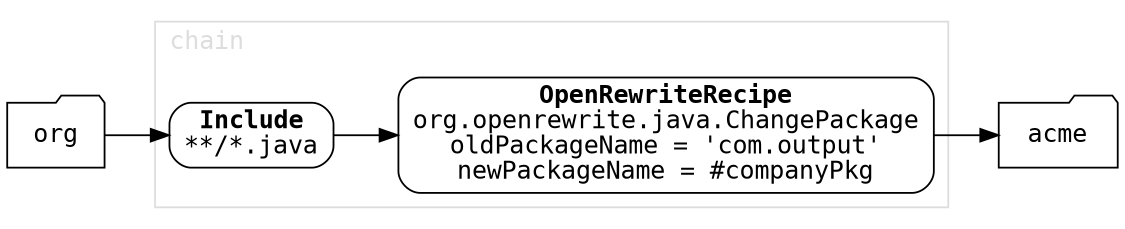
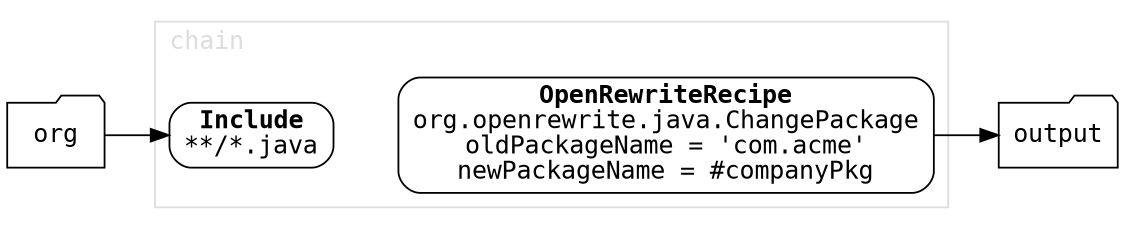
edge "Include" -> "OpenRewriteRecipe": removed
node "acme": label "acme" -> "output"
node "OpenRewriteRecipe": text "oldPackageName = 'com.output'" -> "oldPackageName = 'com.acme'"
